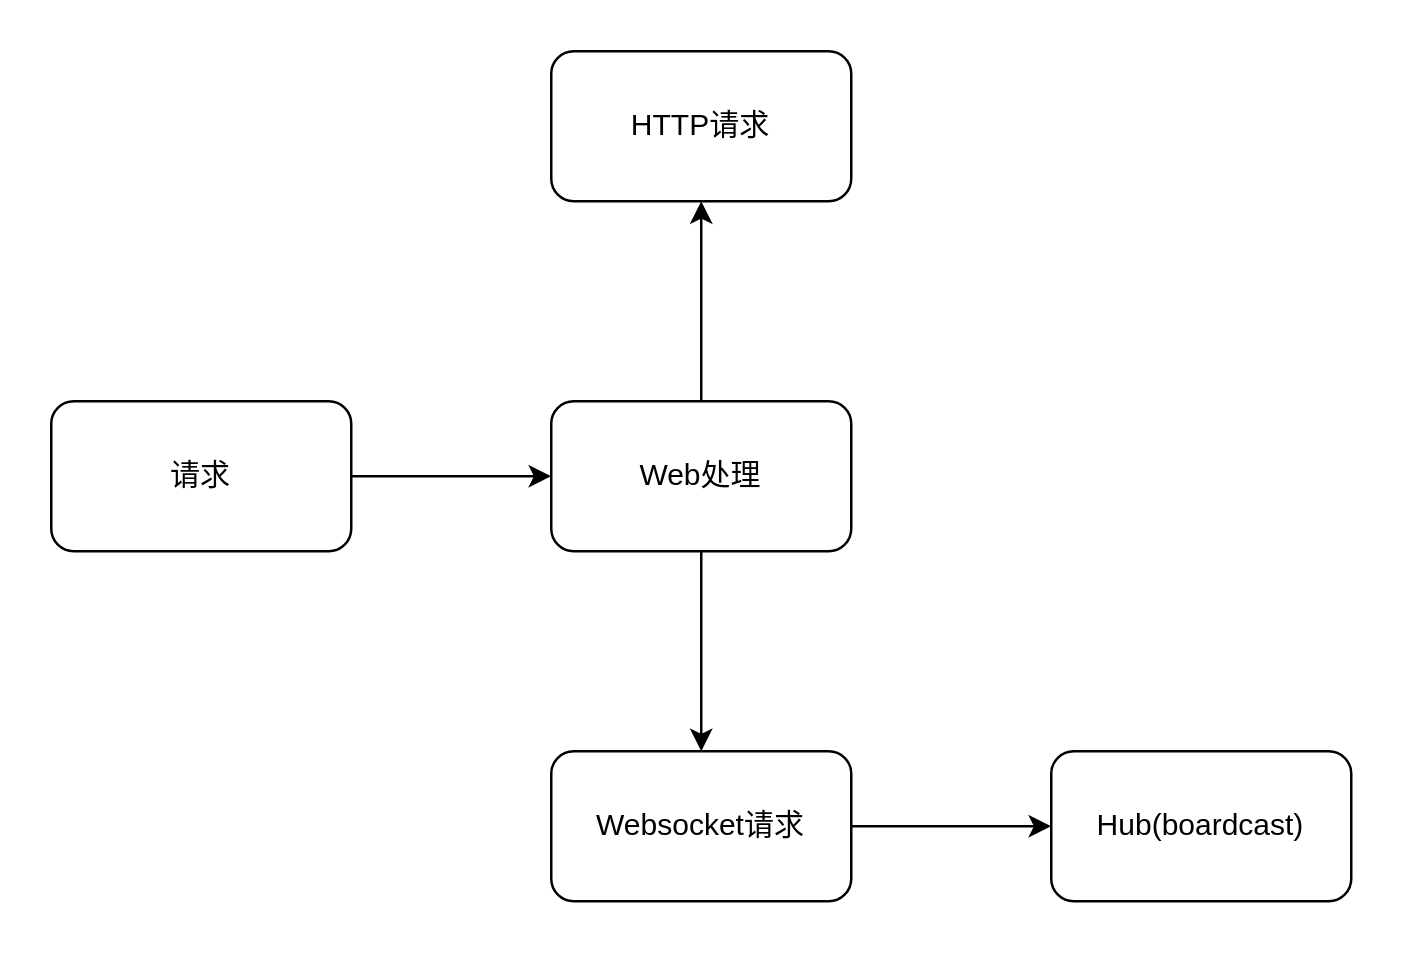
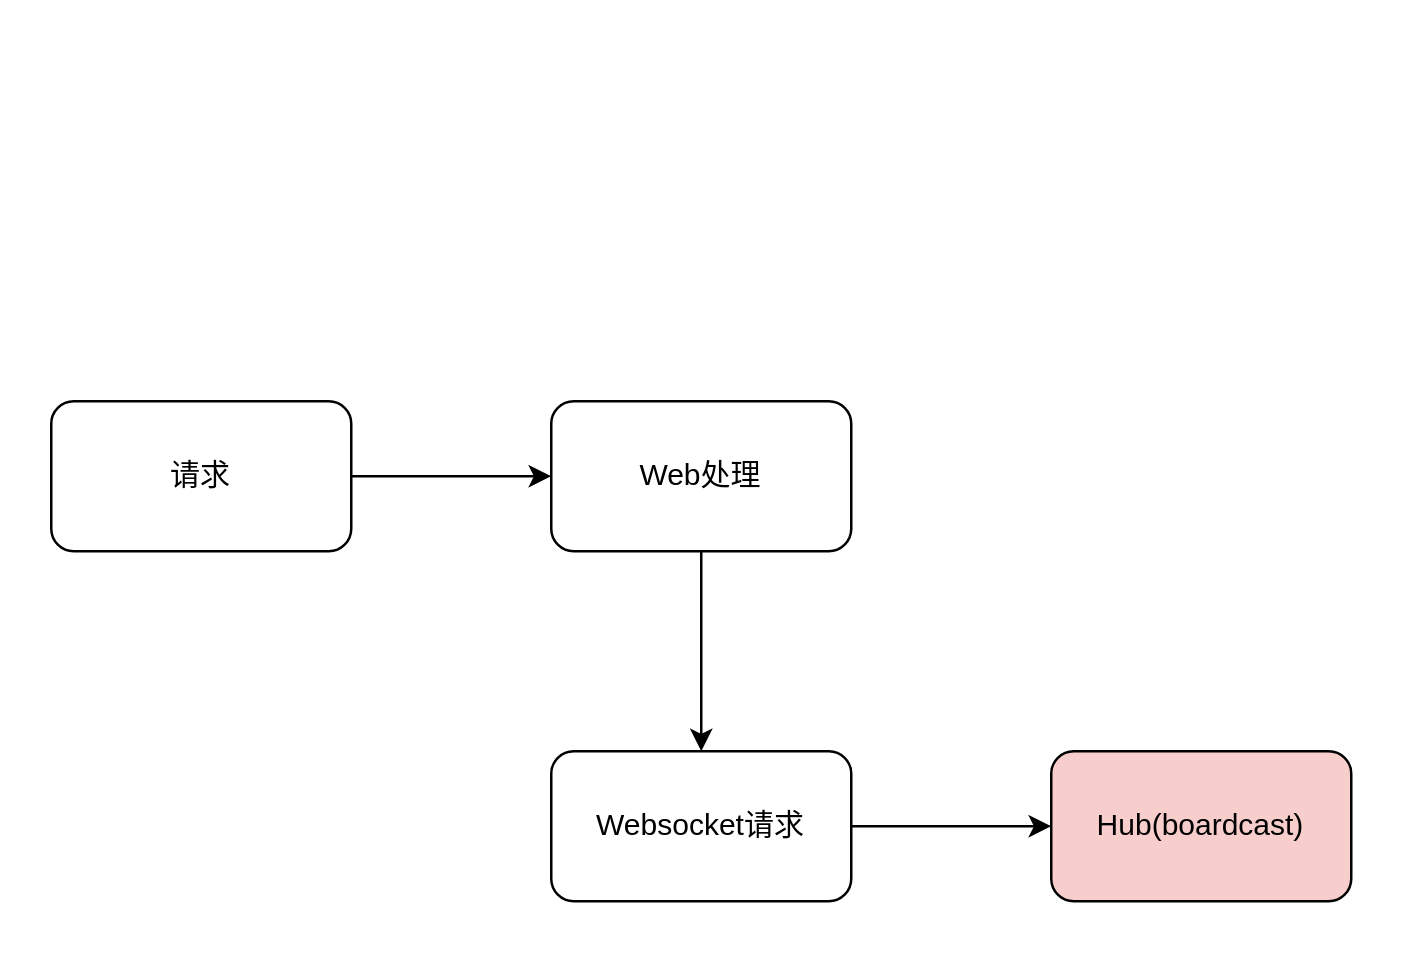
node "HTTP请求": removed
edge "Web处理" -> "HTTP请求": removed
node "Hub(boardcast)": fillcolor #ffffff -> #f8cecc
